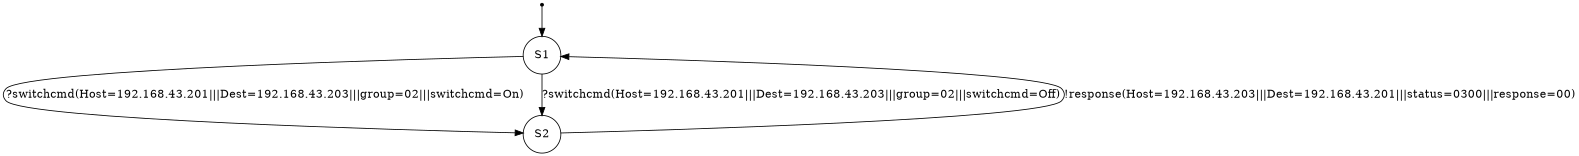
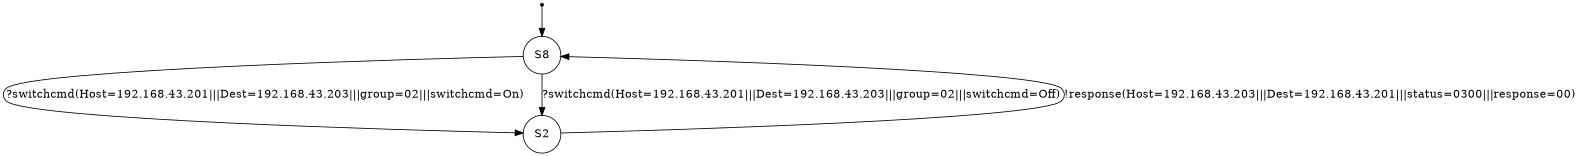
node "S1": label "S1" -> "S8"
